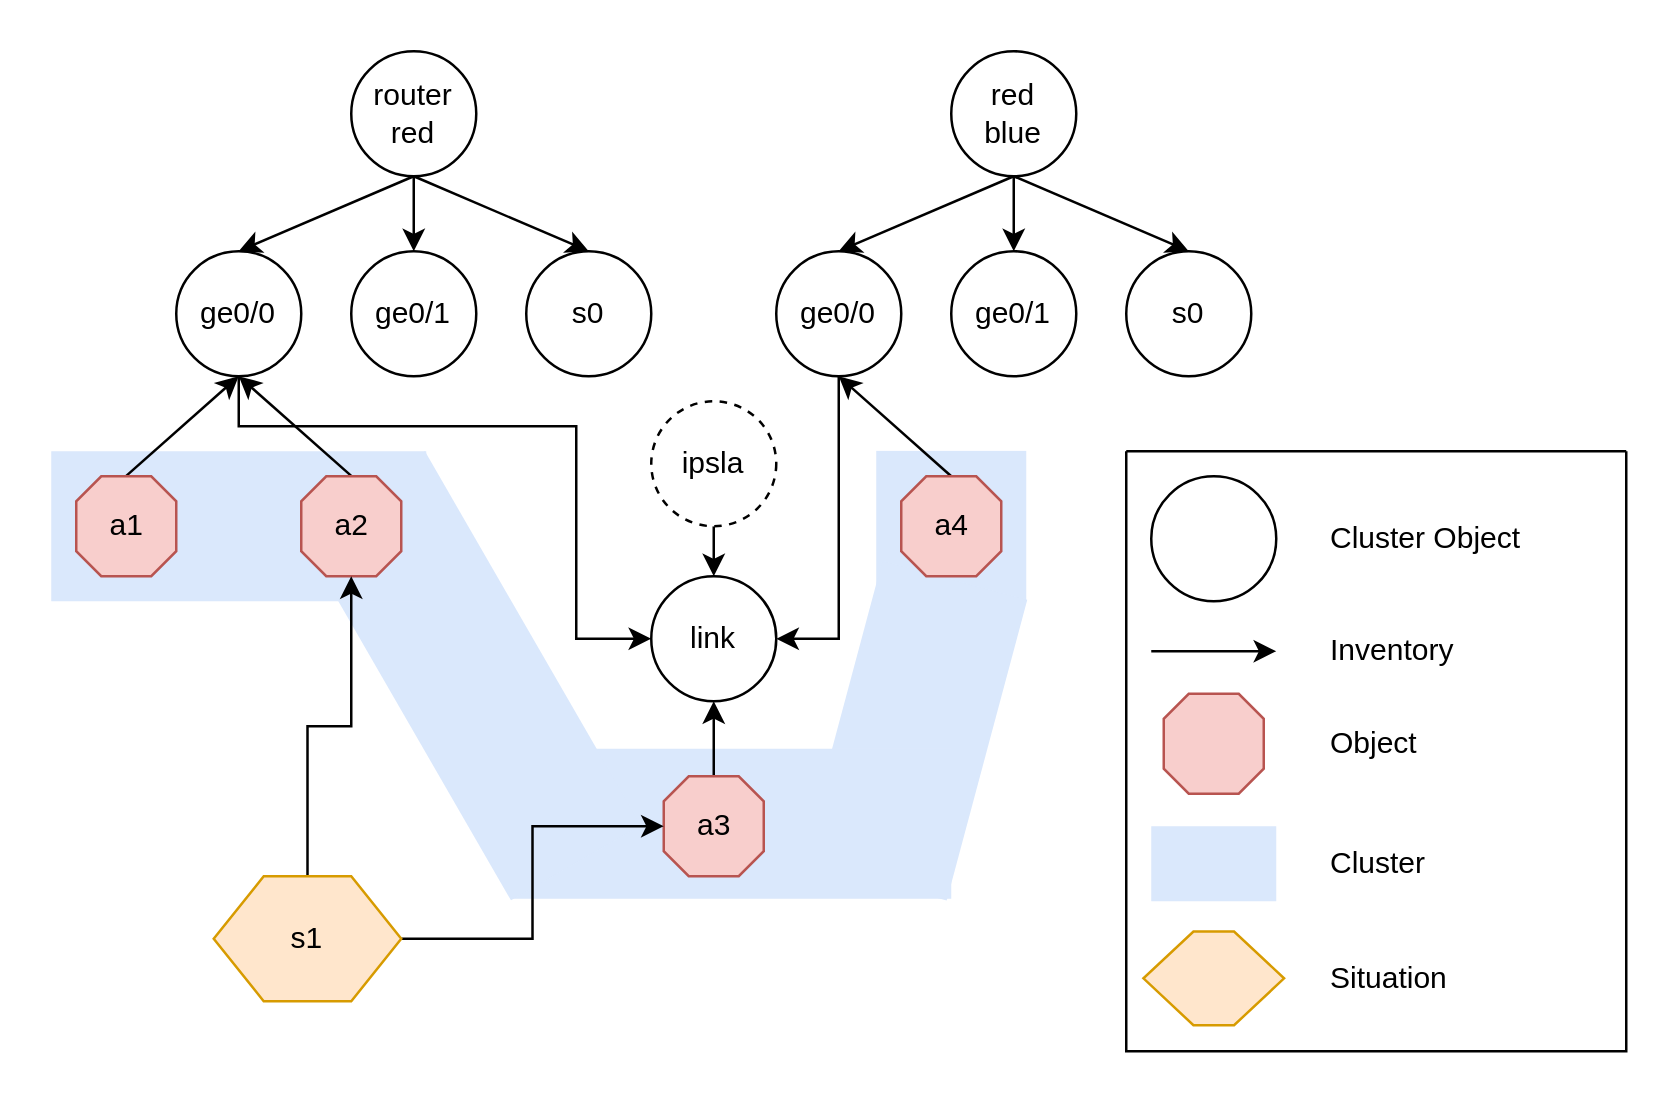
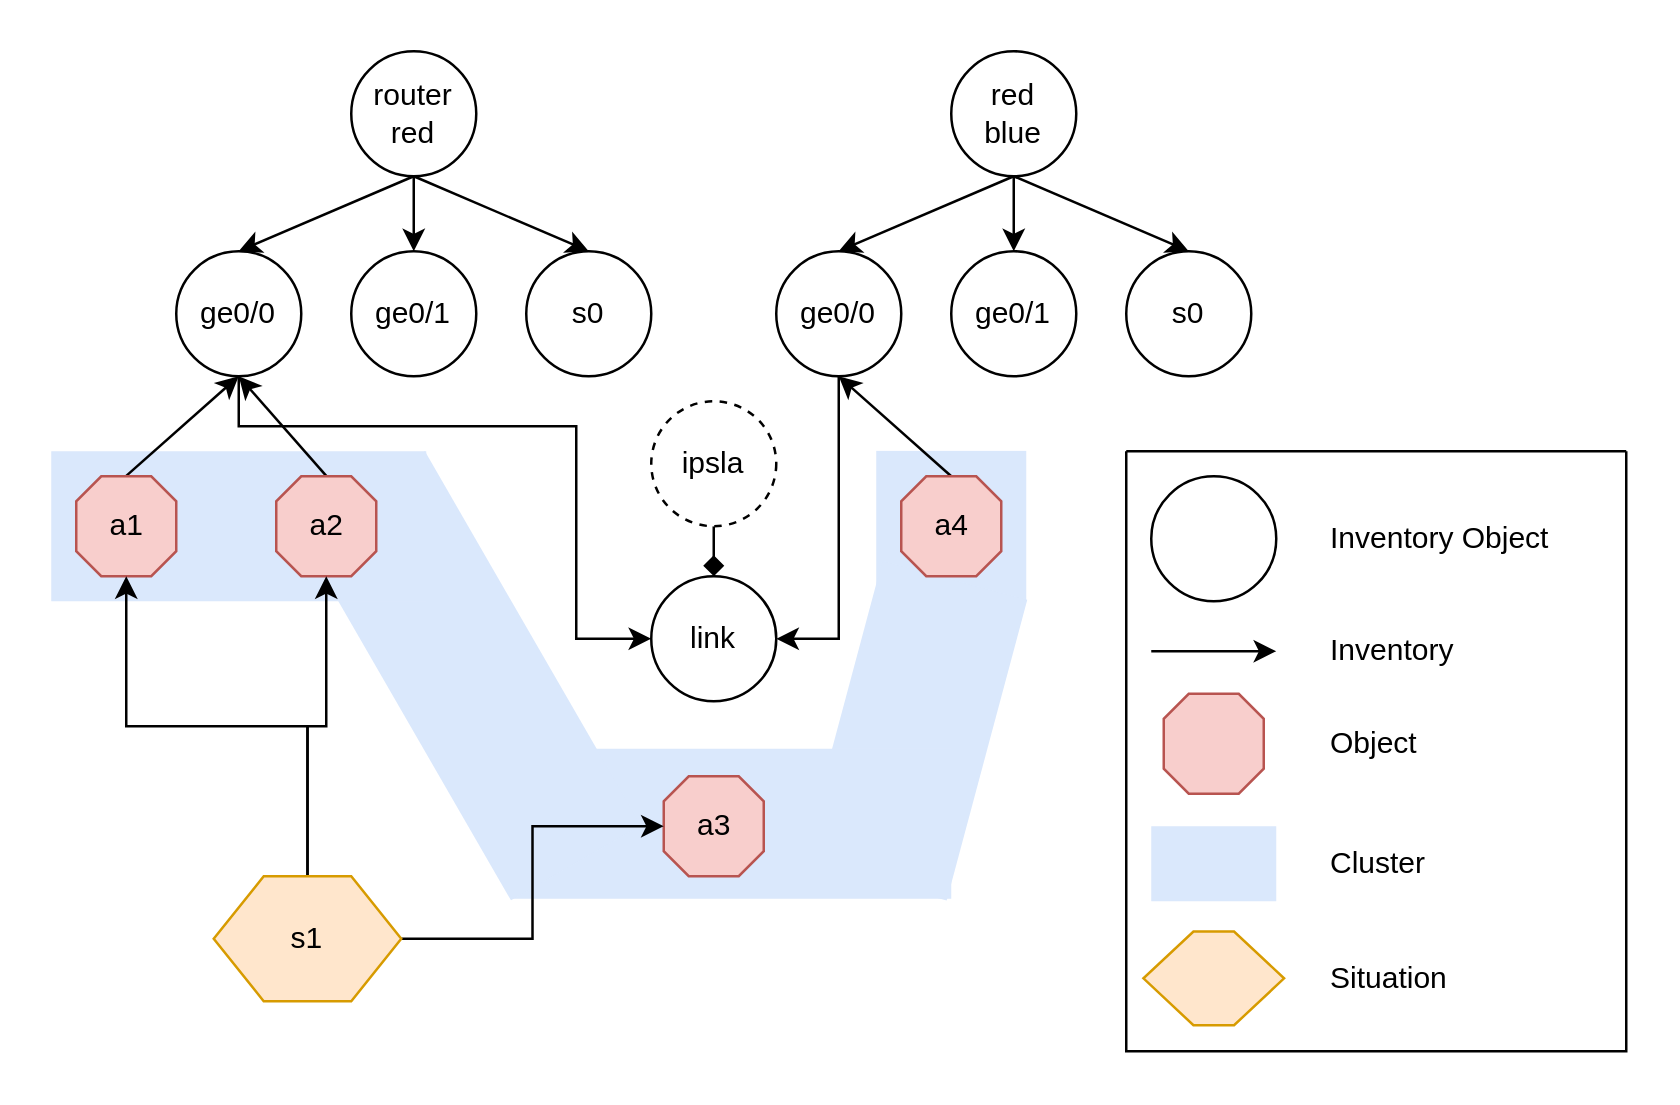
node "a2": moved (351, 526) -> (326, 526)
node "Cluster Object": label "Cluster Object" -> "Inventory Object"
edge "ipsla" -> "link": arrowhead classic -> diamond
edge "s1" -> "a1": added
edge "a3" -> "link": removed
